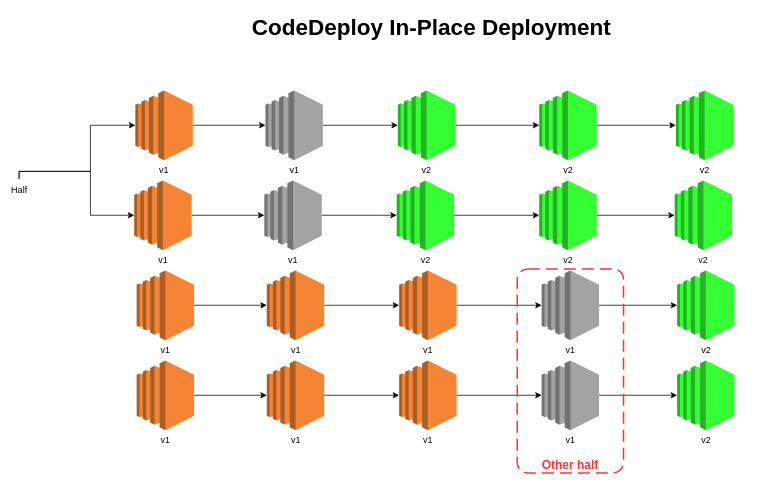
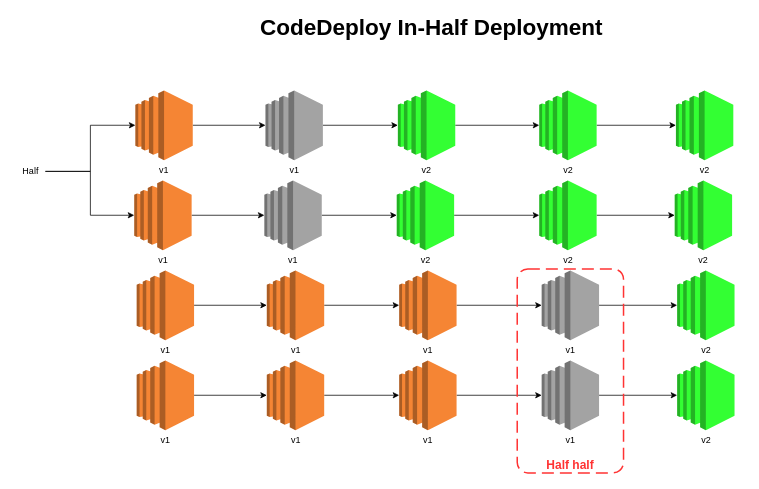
node "CodeDeploy In-Place Deployment": label "CodeDeploy In-Place Deployment" -> "CodeDeploy In-Half Deployment"
node "Half": moved (19, 190) -> (30, 171)
node "Other half": label "Other half" -> "Half half"
